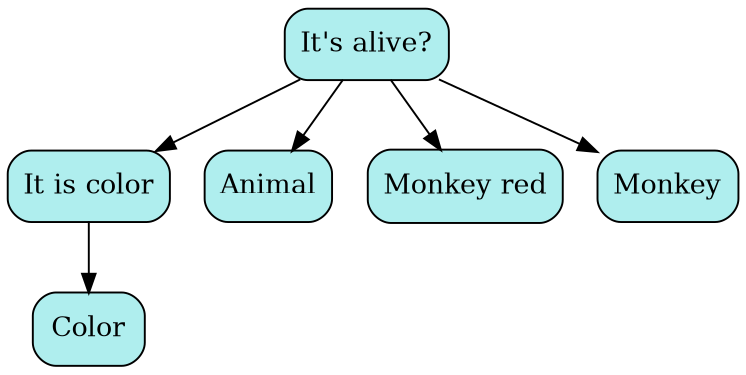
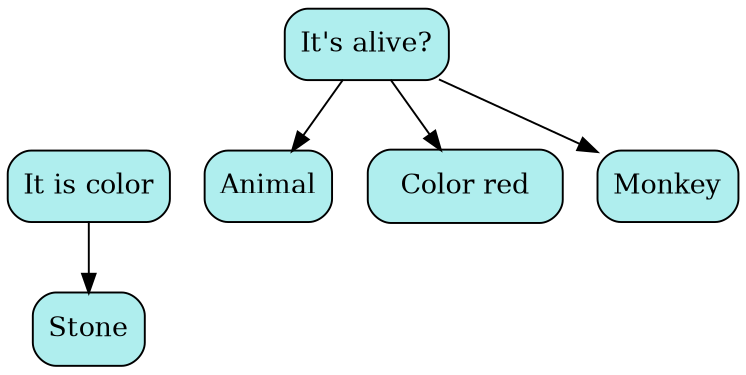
edge "It's alive?" -> "It is color": removed
node "Monkey red": label "Monkey red" -> "Color red"
node "Color": label "Color" -> "Stone"
